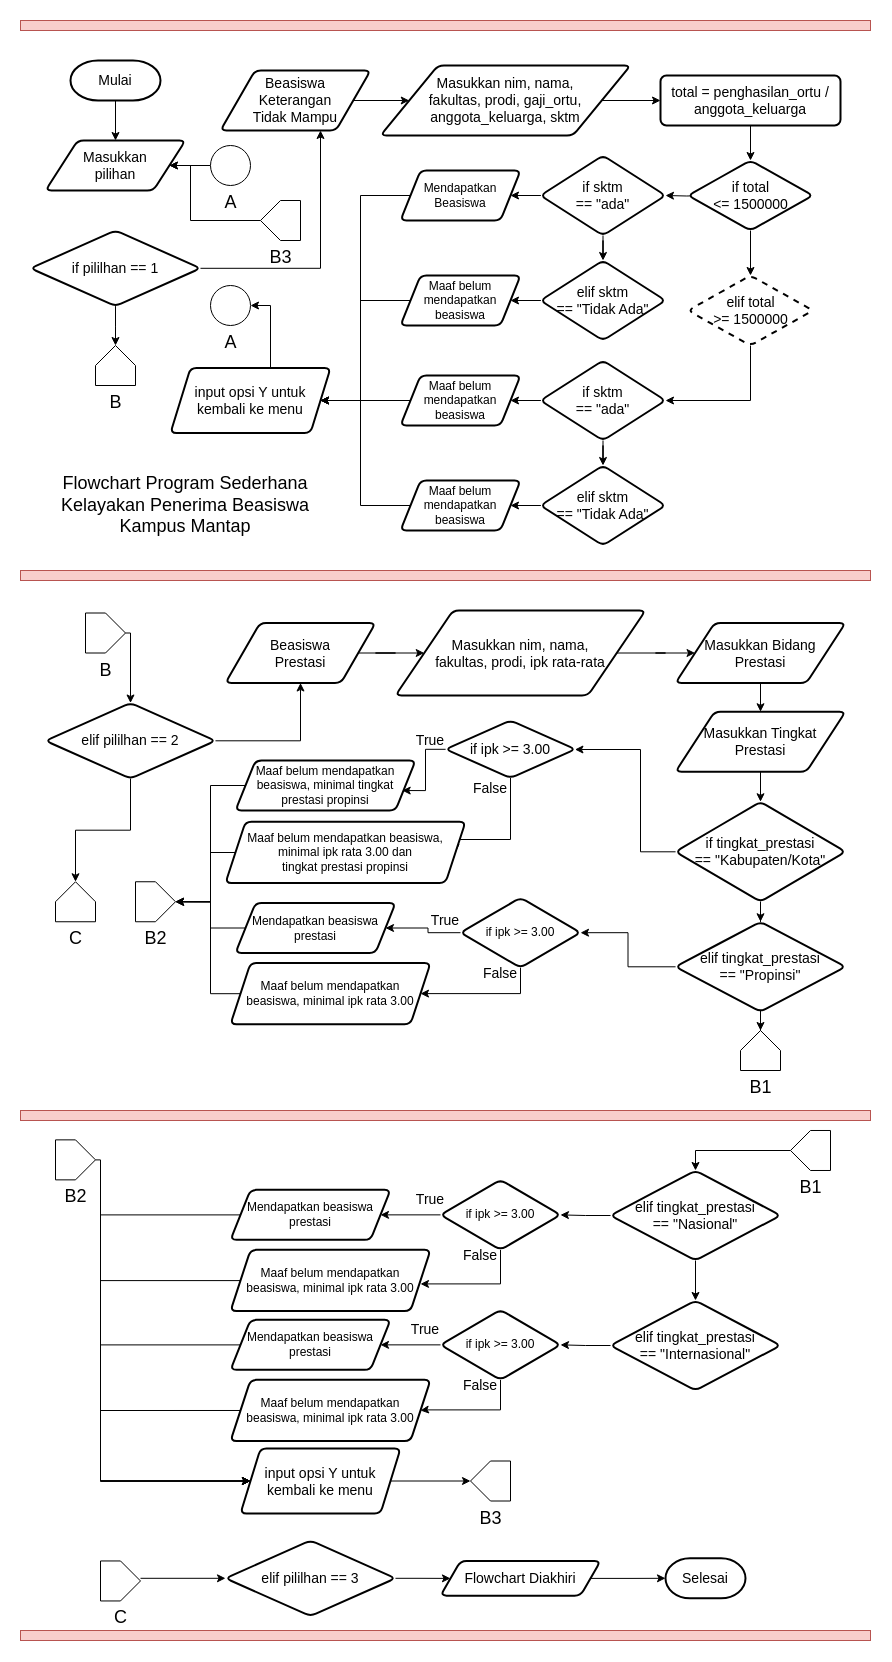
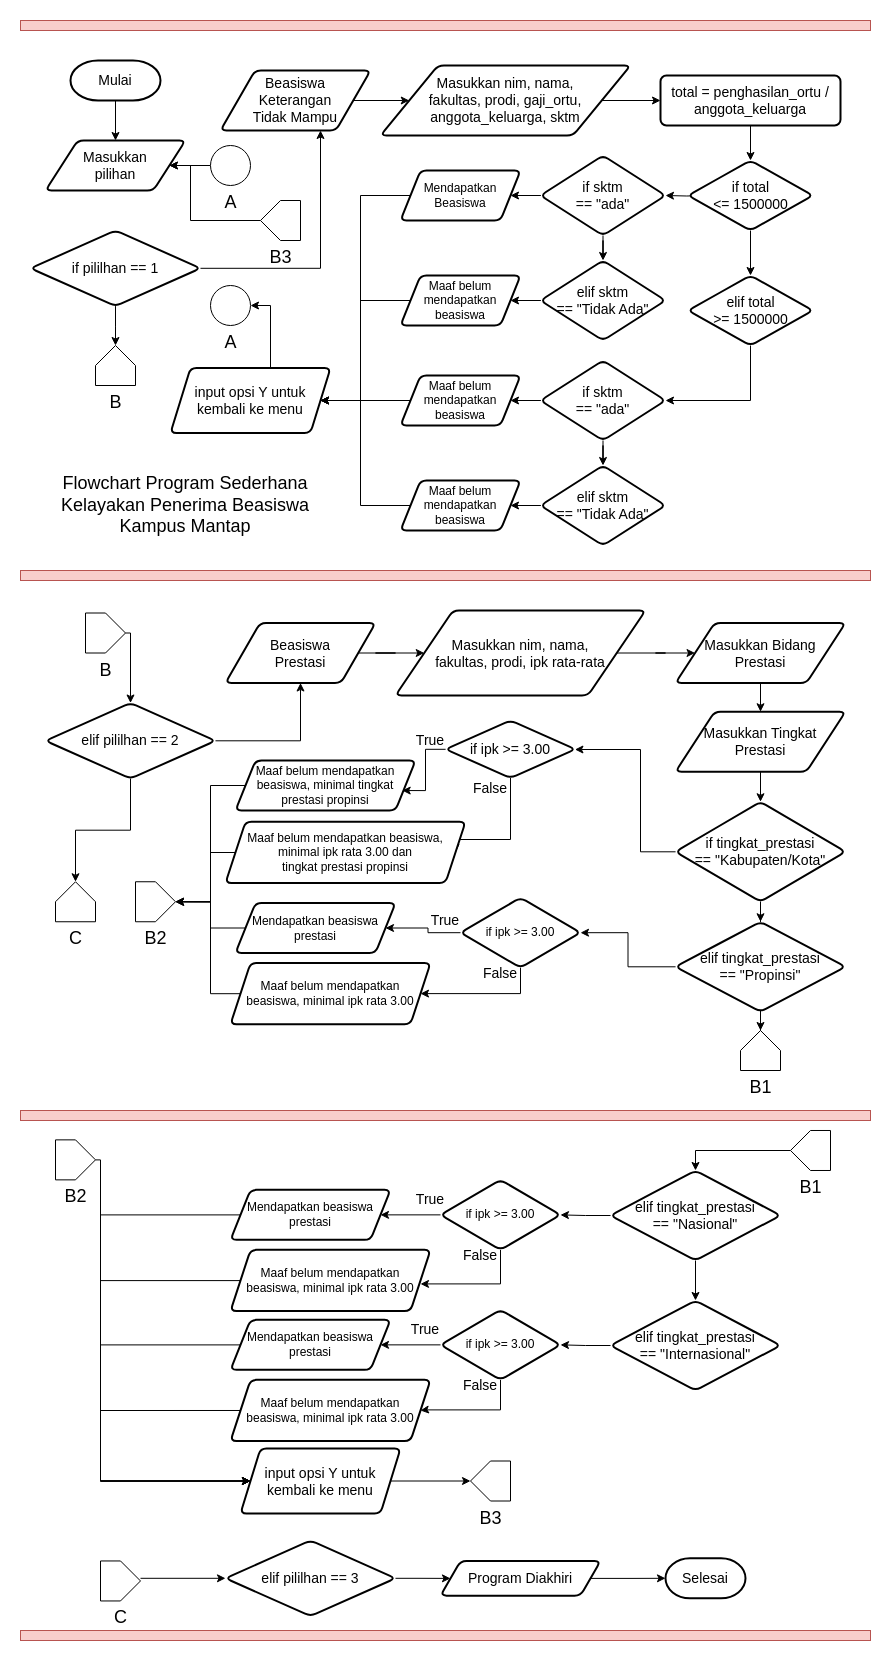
node "elif total >= 1500000": style dashed -> solid
node "Flowchart Diakhiri": label "Flowchart Diakhiri" -> "Program Diakhiri"
